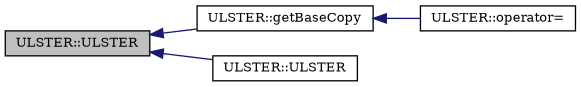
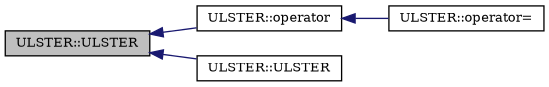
node "ULSTER::getBaseCopy": label "ULSTER::getBaseCopy" -> "ULSTER::operator"
